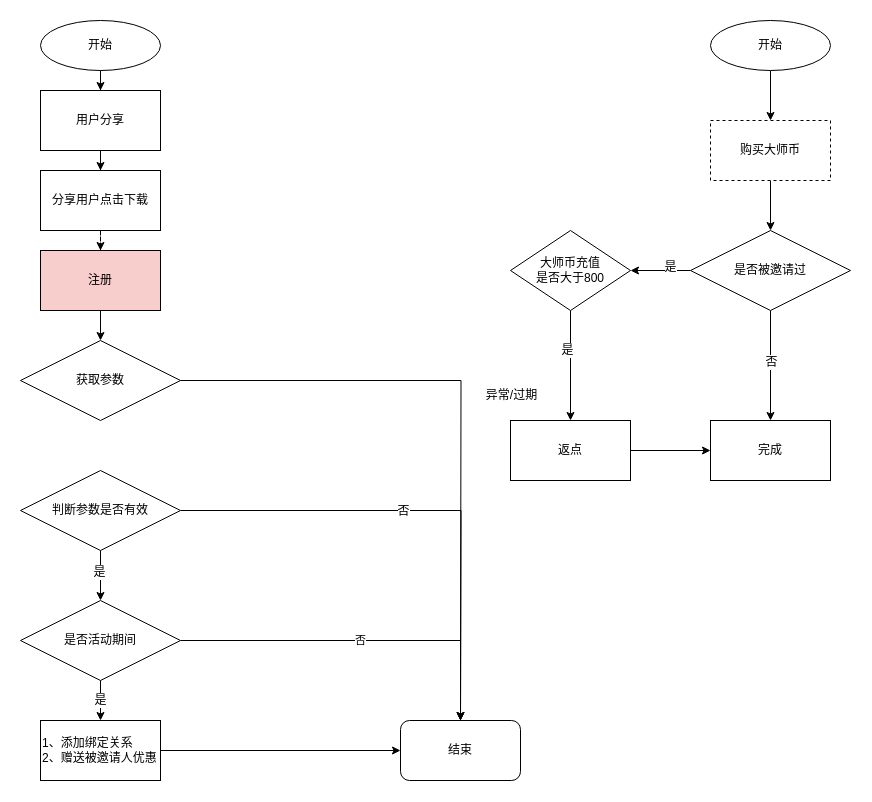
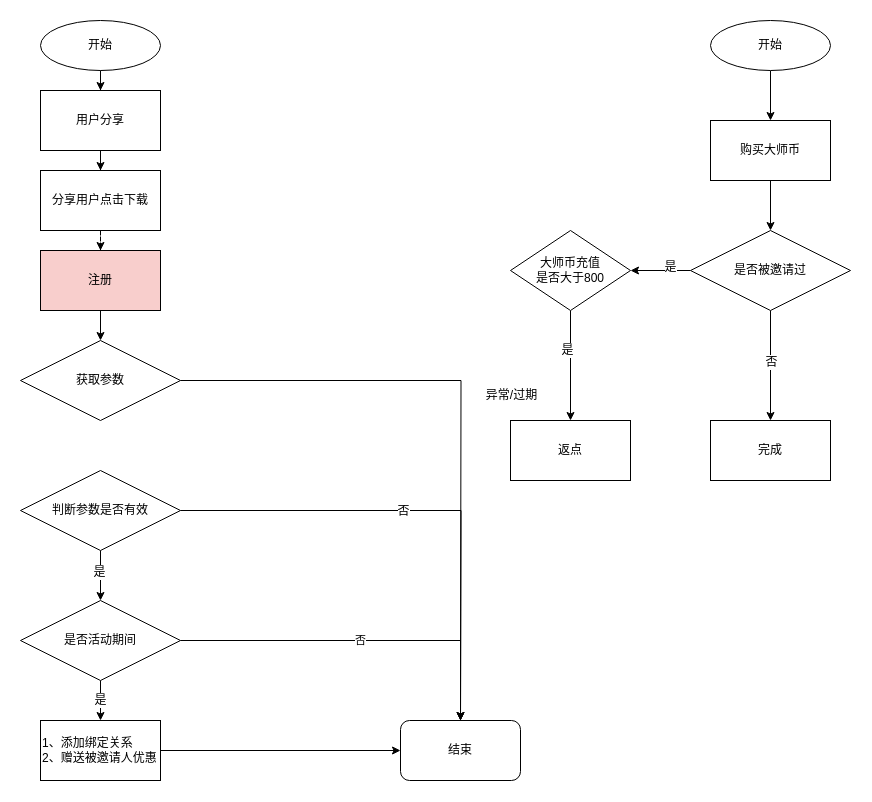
node "购买大师币": style dashed -> solid
edge "返点" -> "完成": removed
